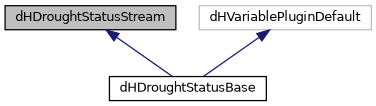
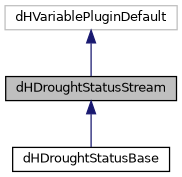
edge "dHDroughtStatusBase" -> "dHVariablePluginDefault": now "dHDroughtStatusStream" -> "dHVariablePluginDefault"
